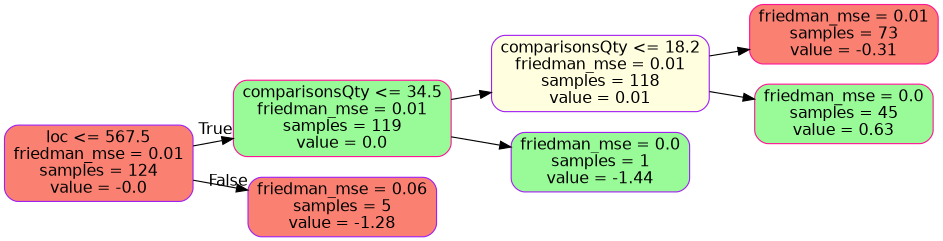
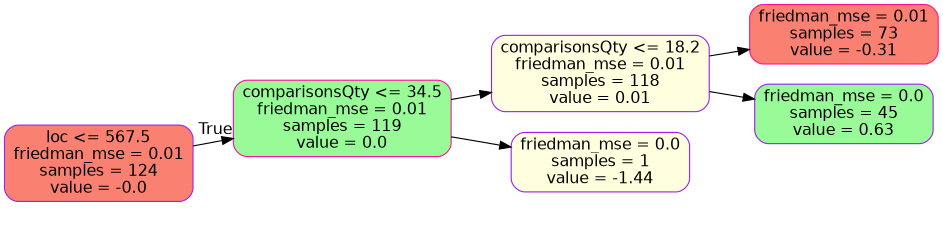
node "friedman_mse = 0.0 samples = 45 value = 0.63": color deeppink -> purple
node "friedman_mse = 0.0 samples = 1 value = -1.44": fillcolor palegreen -> lightyellow
node "friedman_mse = 0.06 samples = 5 value = -1.28": removed
